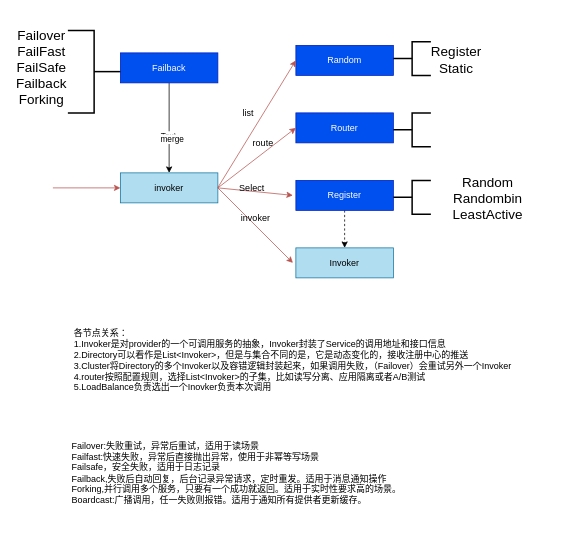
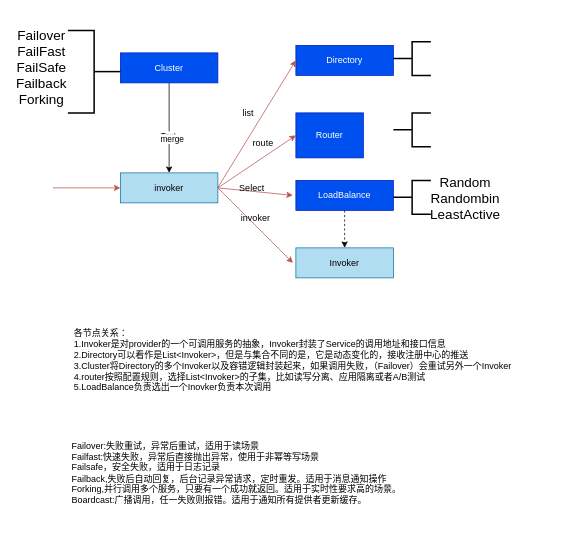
node "Random": label "Random" -> "Directory"
node "Register Static": removed
node "Failback": label "Failback" -> "Cluster"
node "Router": size 98x30 -> 68x45
node "Register": label "Register" -> "LoadBalance"
node "Random Randombin LeastActive": moved (488, 199) -> (465, 199)
